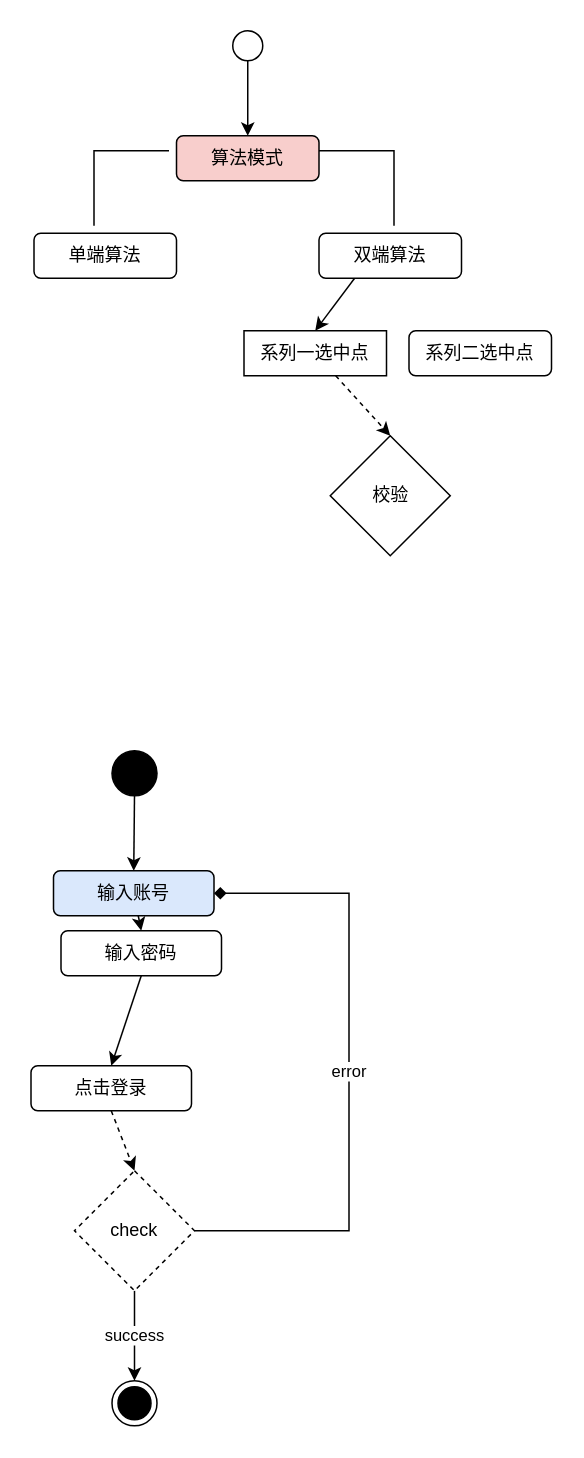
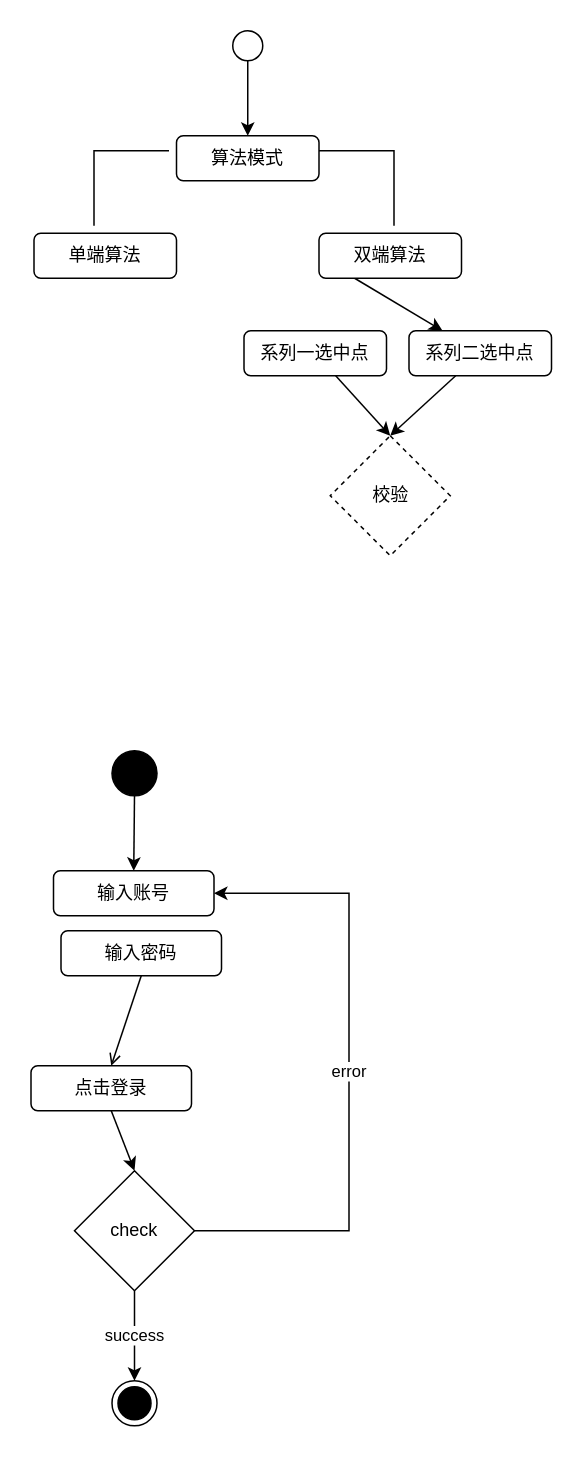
node "算法模式": fillcolor #f8cecc -> #ffffff
edge "双端算法" -> "系列一选中点": now "双端算法" -> "系列二选中点"
node "系列一选中点": shape rectangle -> rounded rectangle
edge "系列二选中点" -> "校验": added
edge "系列一选中点" -> "校验": style dashed -> solid
node "校验": style solid -> dashed
node "输入账号": fillcolor #dae8fc -> #ffffff
edge "check" -> "输入账号": arrowhead diamond -> classic
edge "输入账号" -> "输入密码": removed
edge "输入密码" -> "点击登录": arrowhead classic -> open
edge "点击登录" -> "check": style dashed -> solid
node "check": style dashed -> solid
